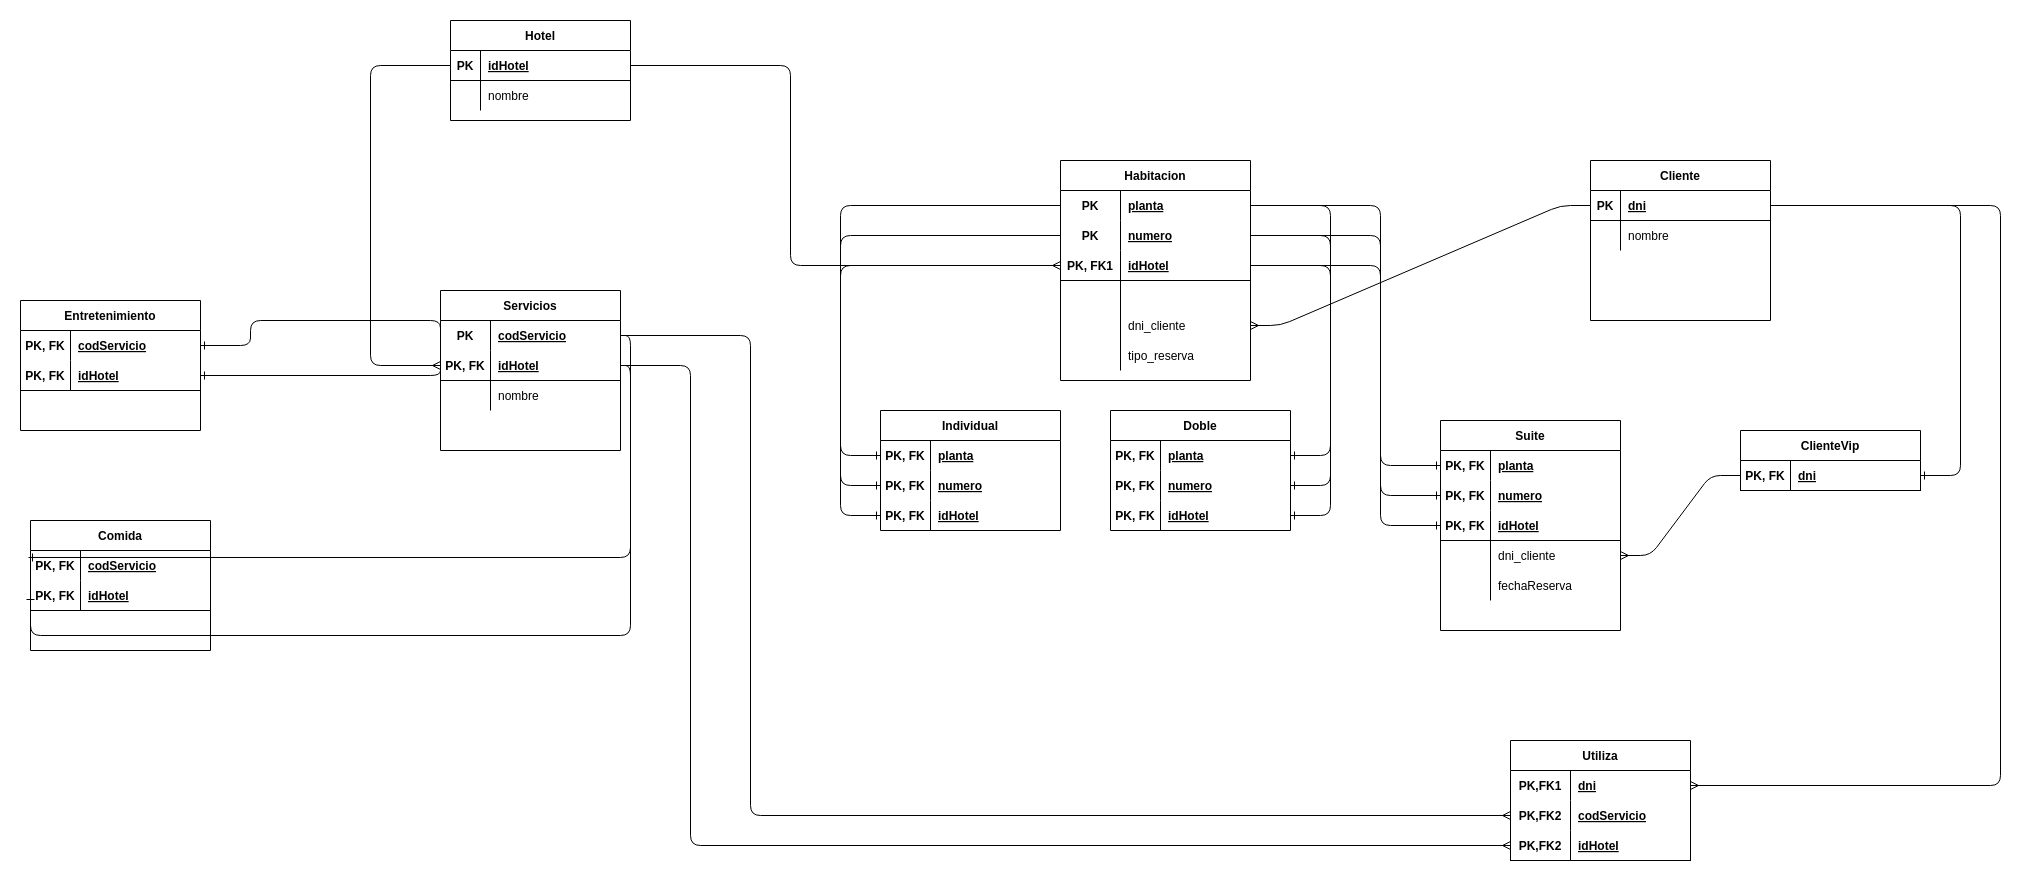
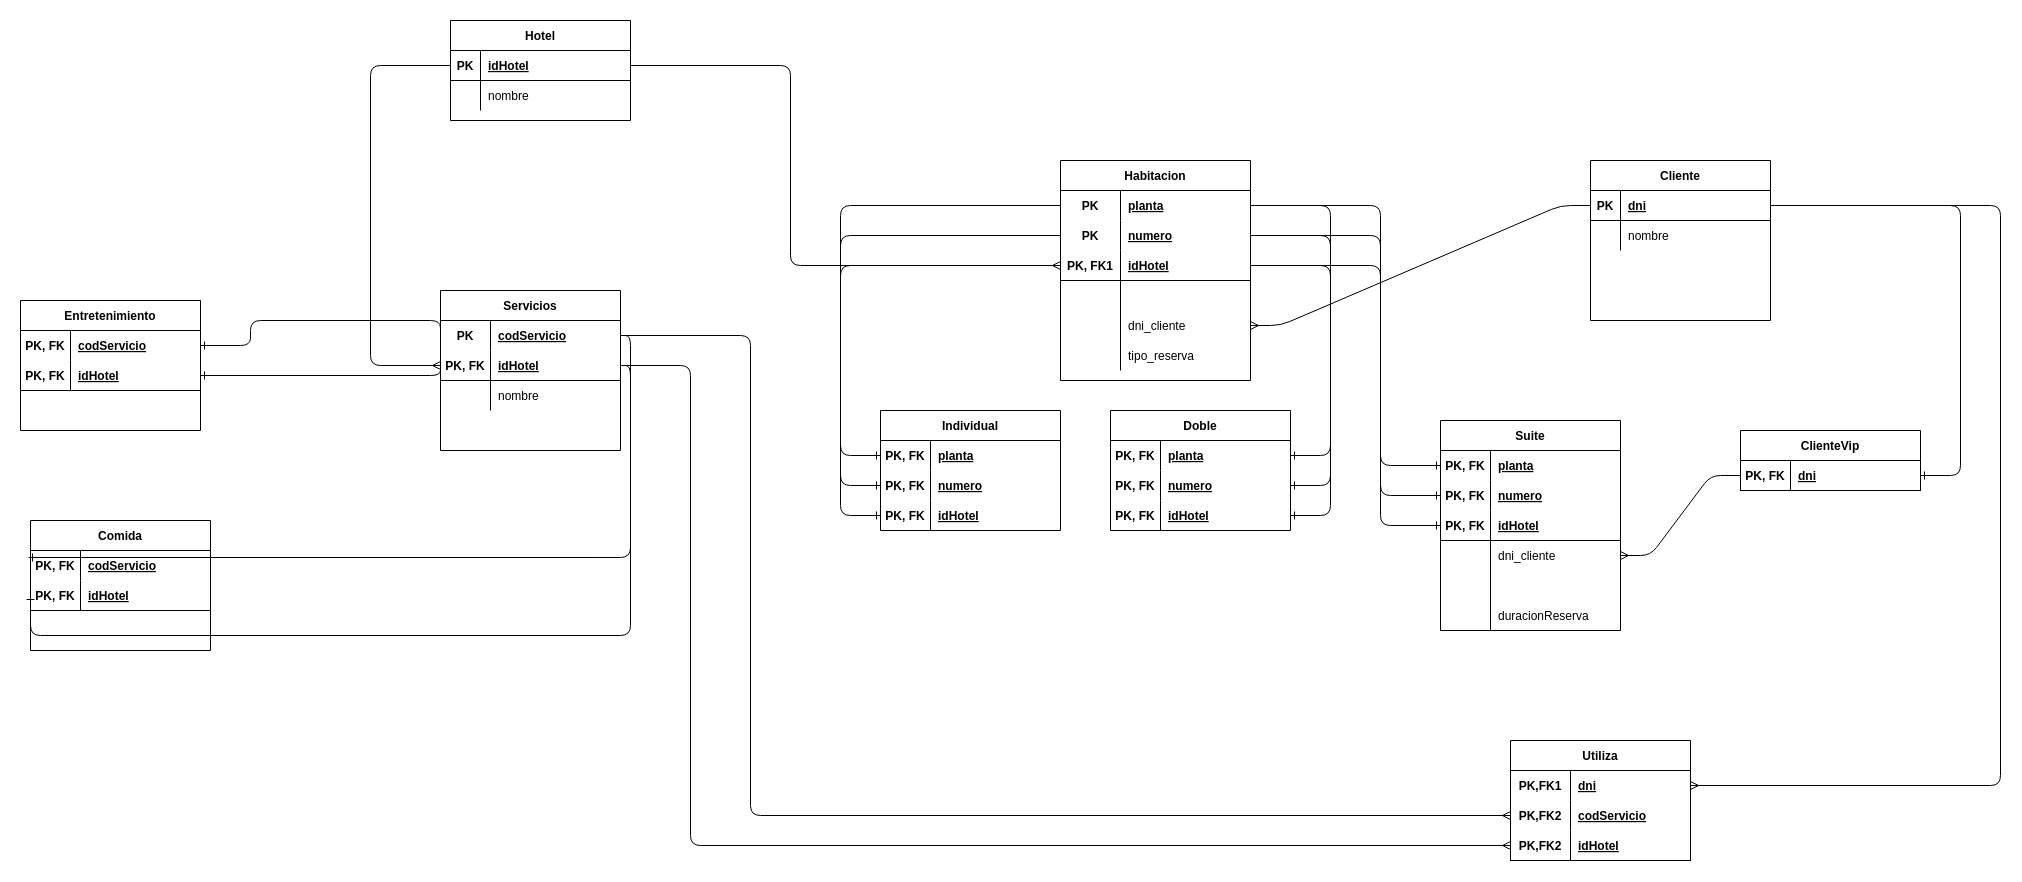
node "fechaReserva": removed
node "duracionReserva": added
